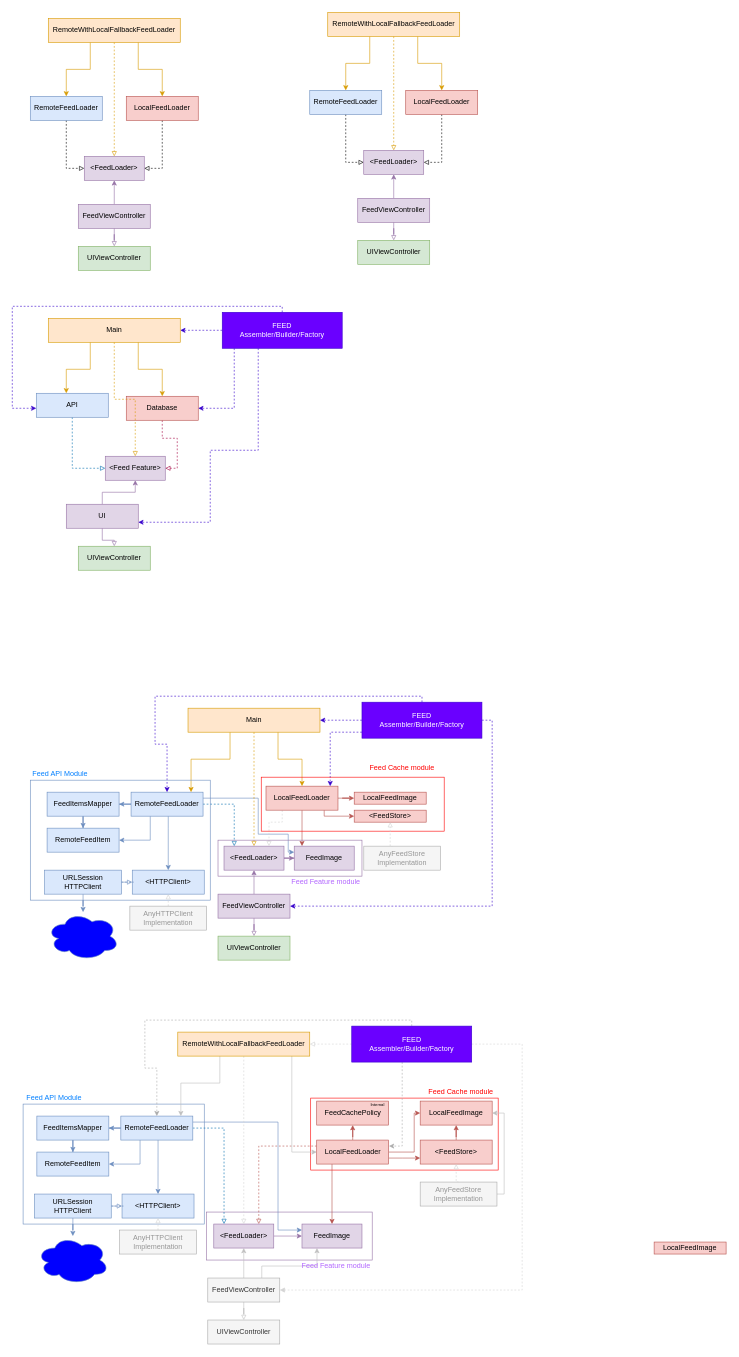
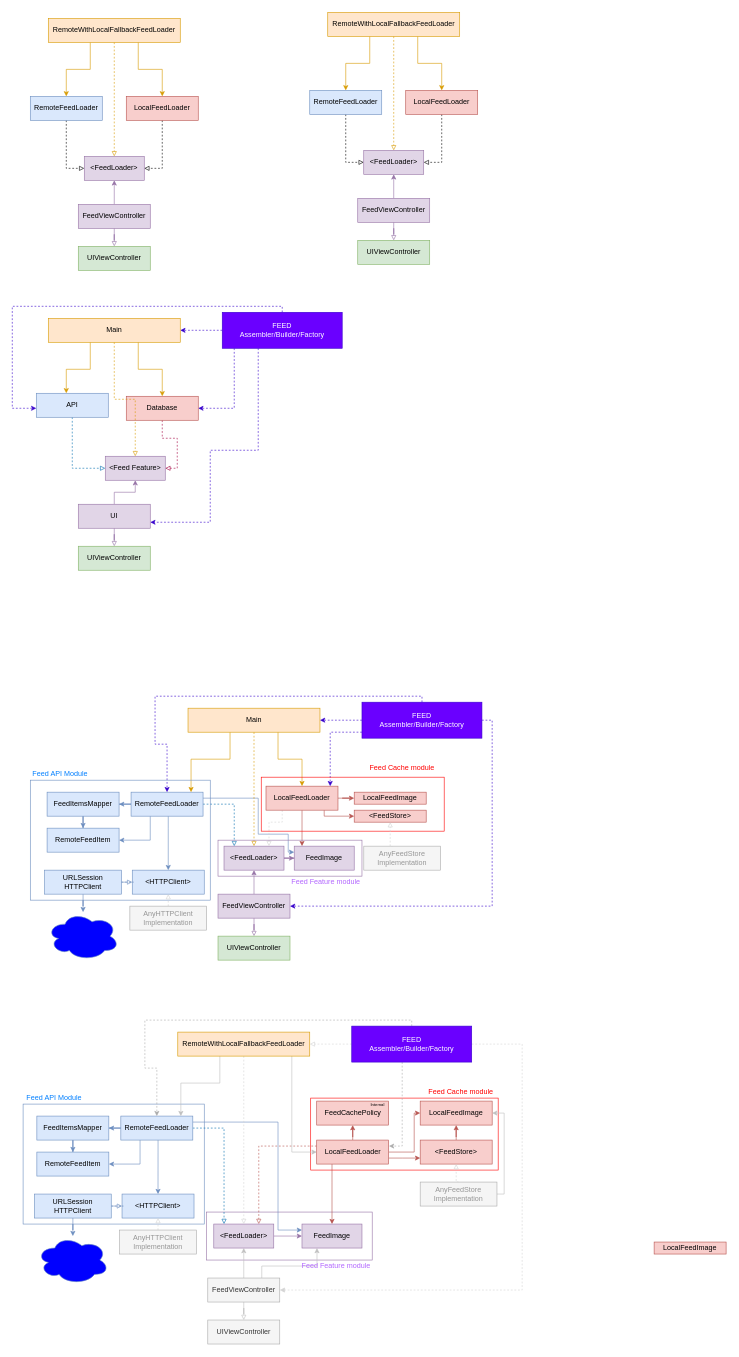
node "UI": moved (102, 516) -> (114, 516)
